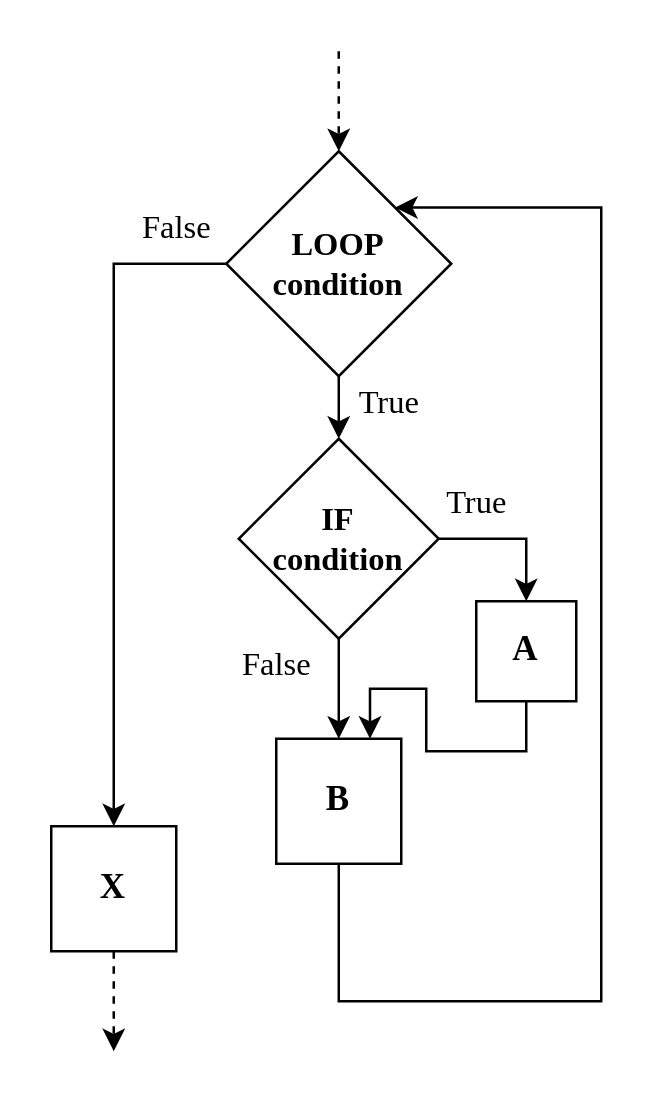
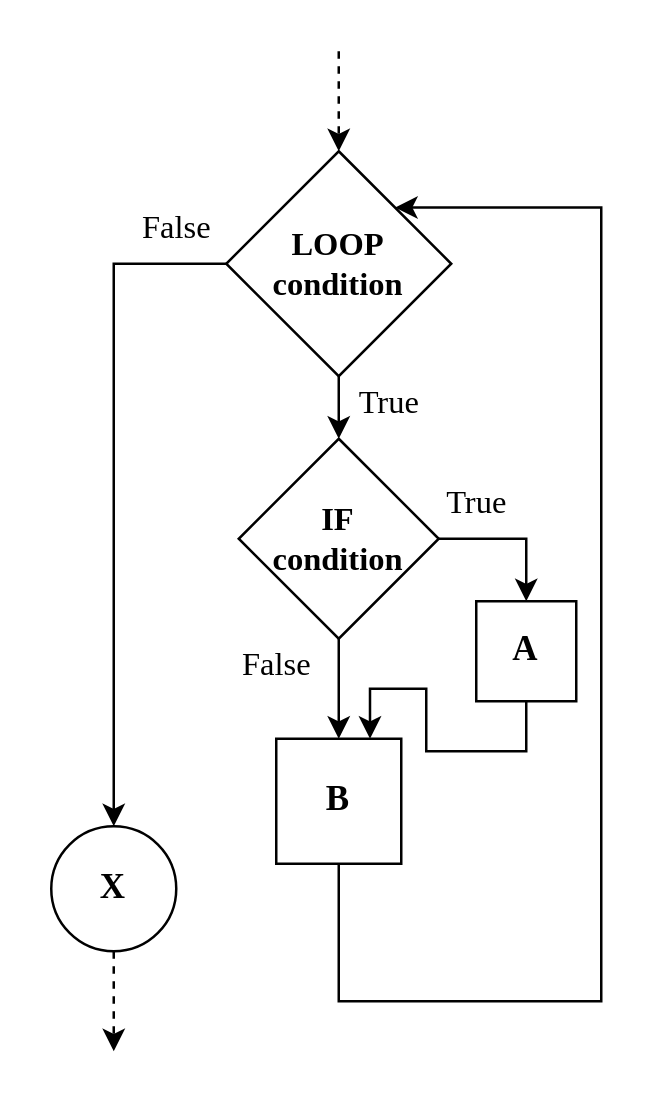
node "X": shape rectangle -> ellipse
